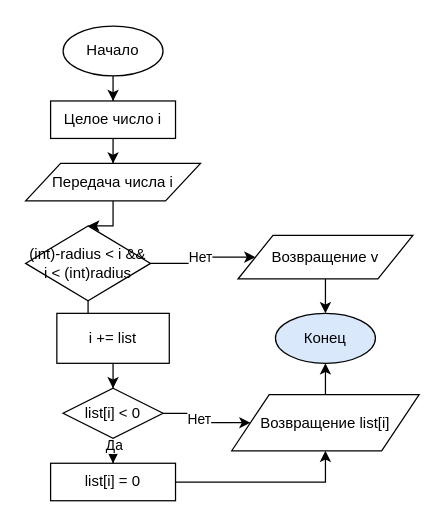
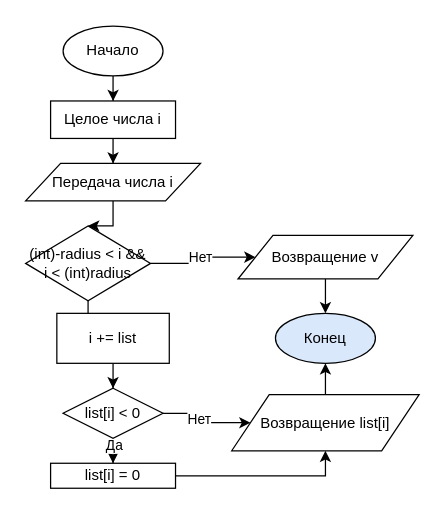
node "Целое число i": label "Целое число i" -> "Целое числа i"
node "list[i] = 0": size 125x38 -> 125x25
